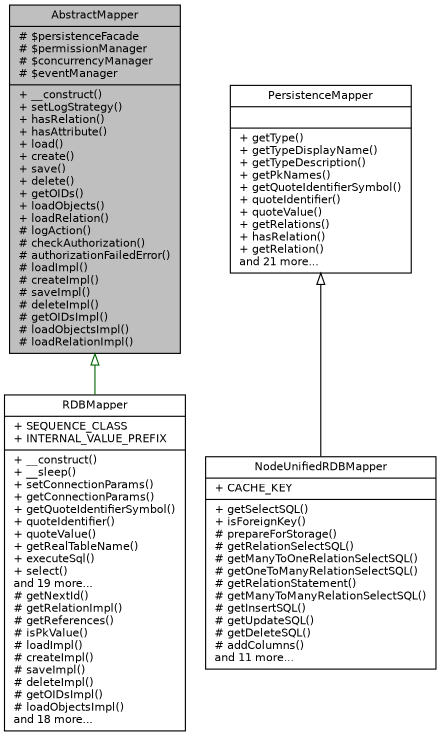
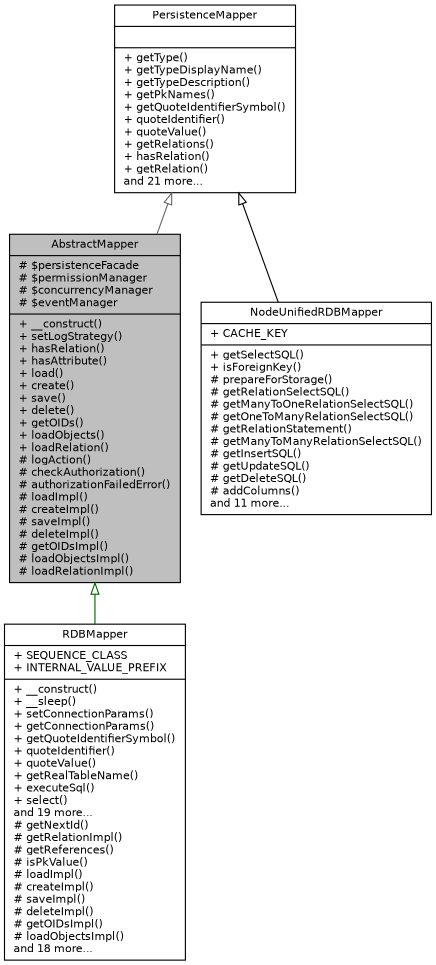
edge "AbstractMapper" -> "PersistenceMapper": added
